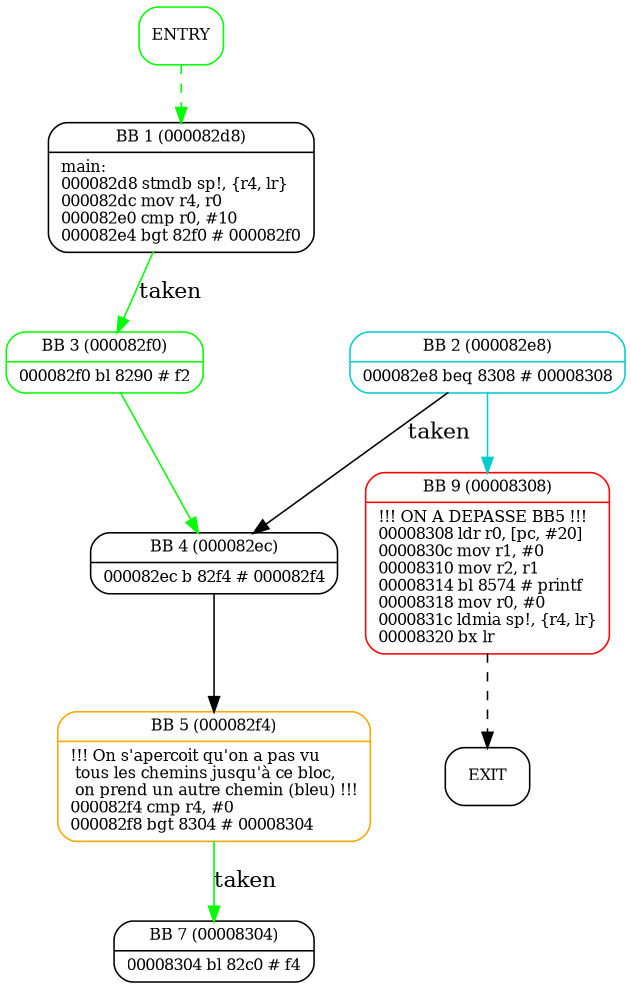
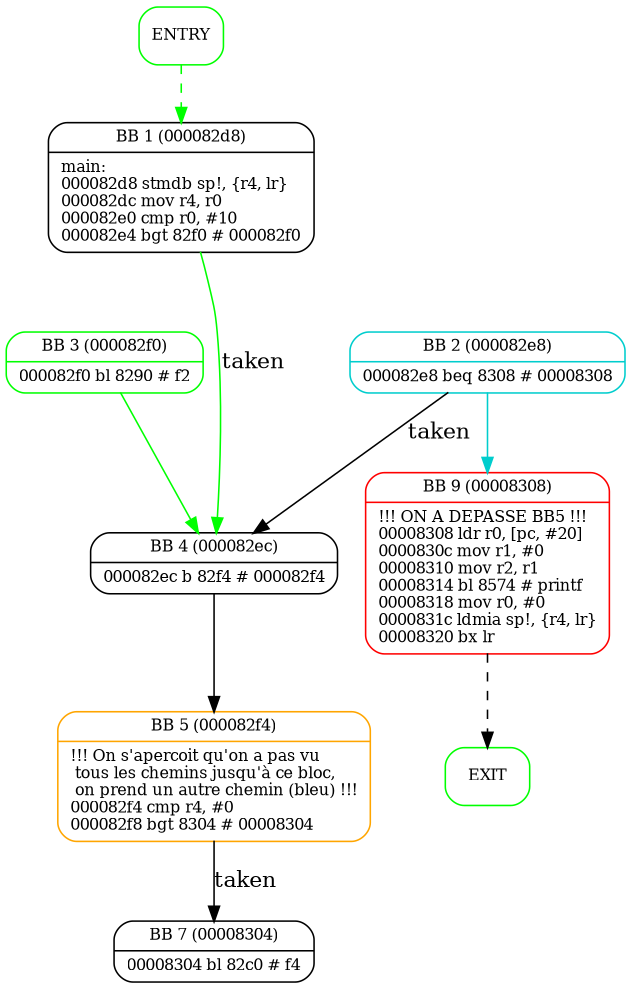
edge "BB 1 (000082d8)" -> "BB 3 (000082f0)": now "BB 1 (000082d8)" -> "BB 4 (000082ec)"
node "EXIT": color black -> green
edge "BB 5 (000082f4)" -> "BB 7 (00008304)": color green -> black
